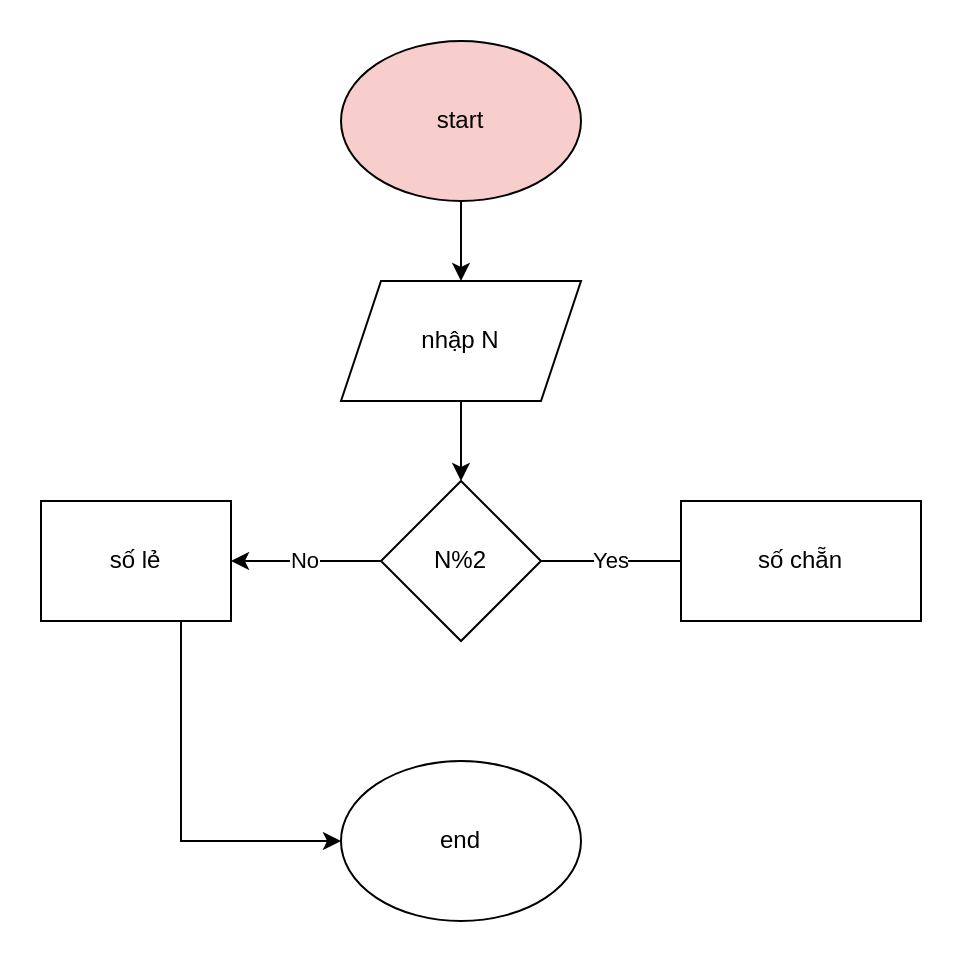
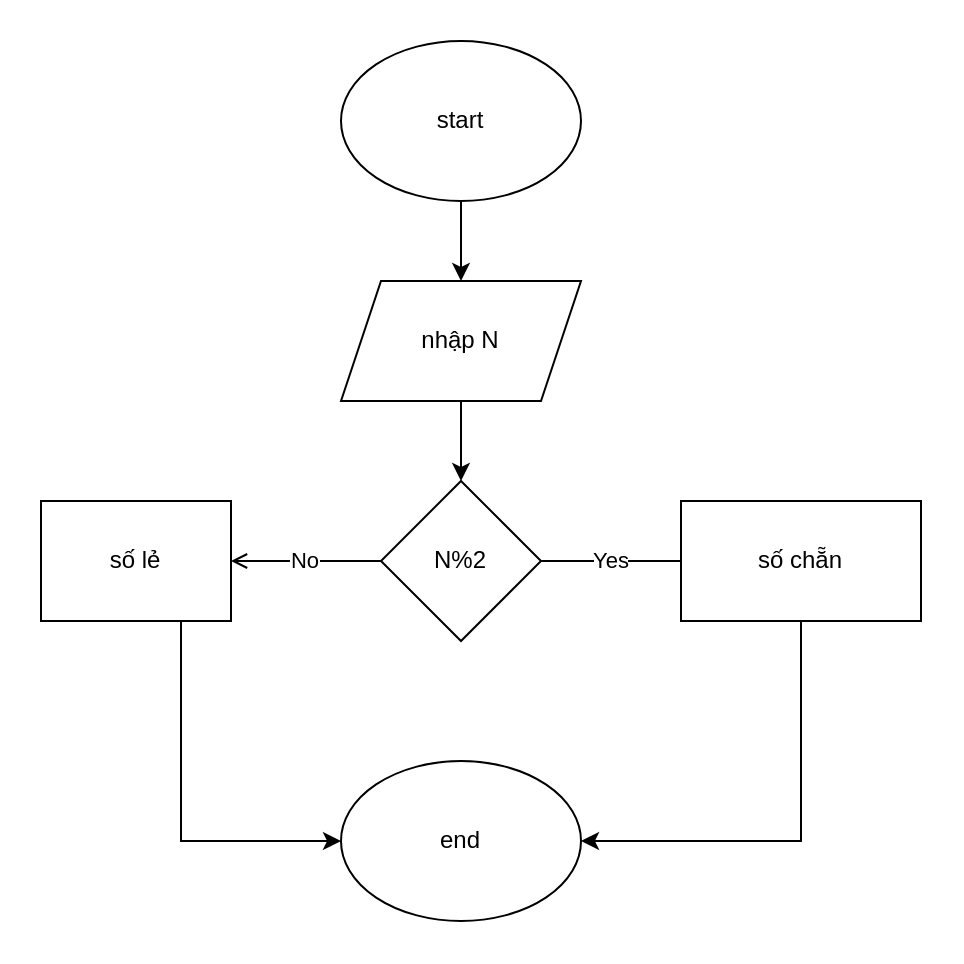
node "start": fillcolor #f8cecc -> #ffffff
edge "N%2" -> "số lẻ": arrowhead classic -> open
edge "số chẵn" -> "end": added
